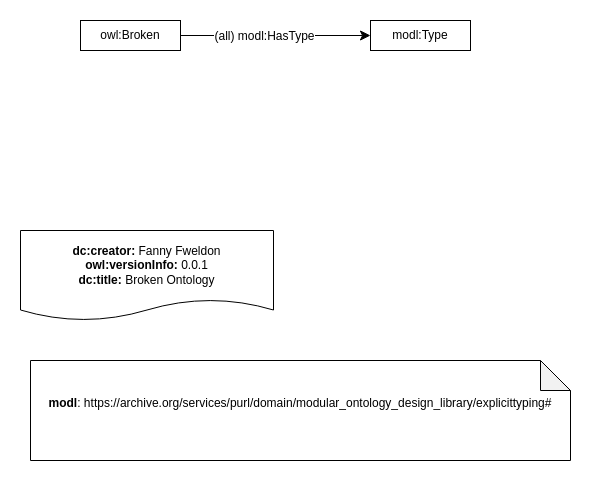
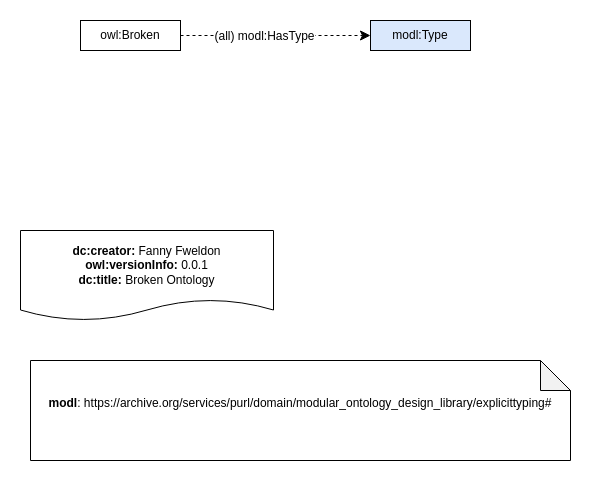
edge "owl:Broken" -> "modl:Type": style solid -> dashed
node "modl:Type": fillcolor #ffffff -> #dae8fc
